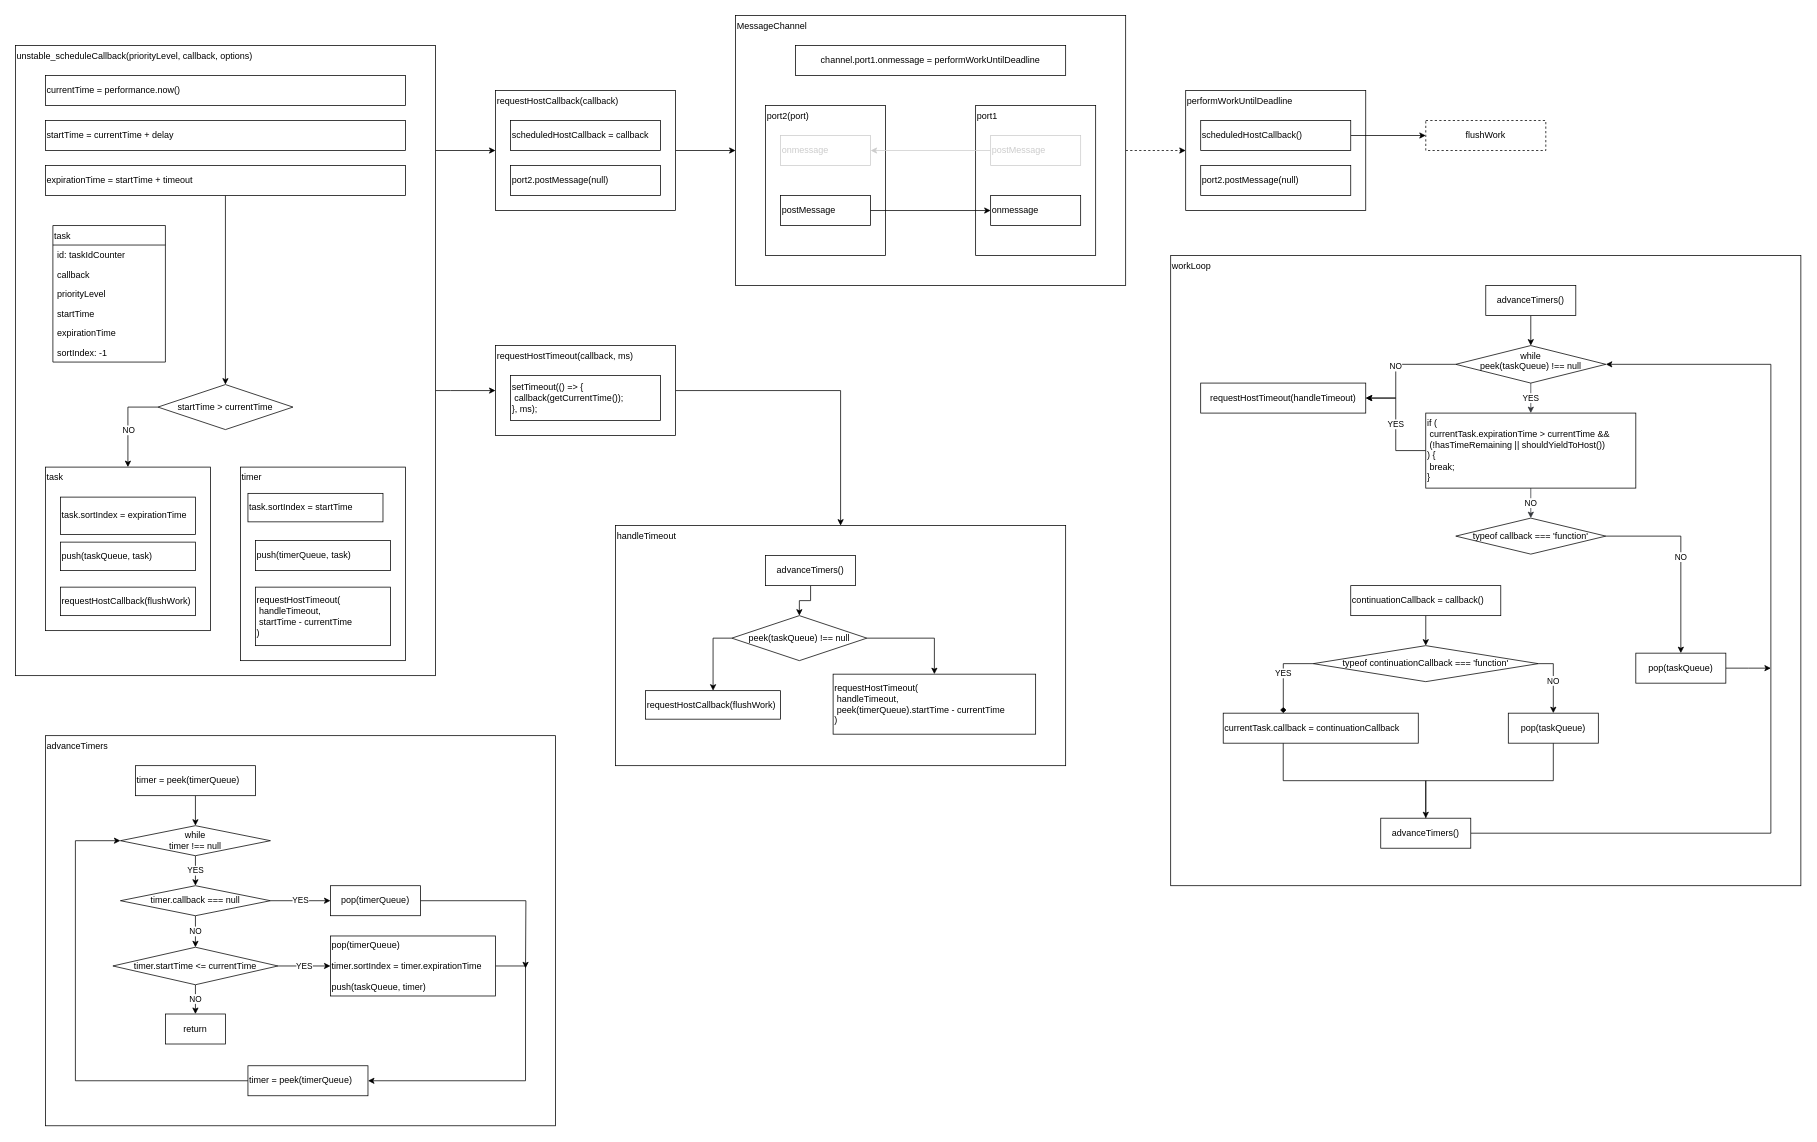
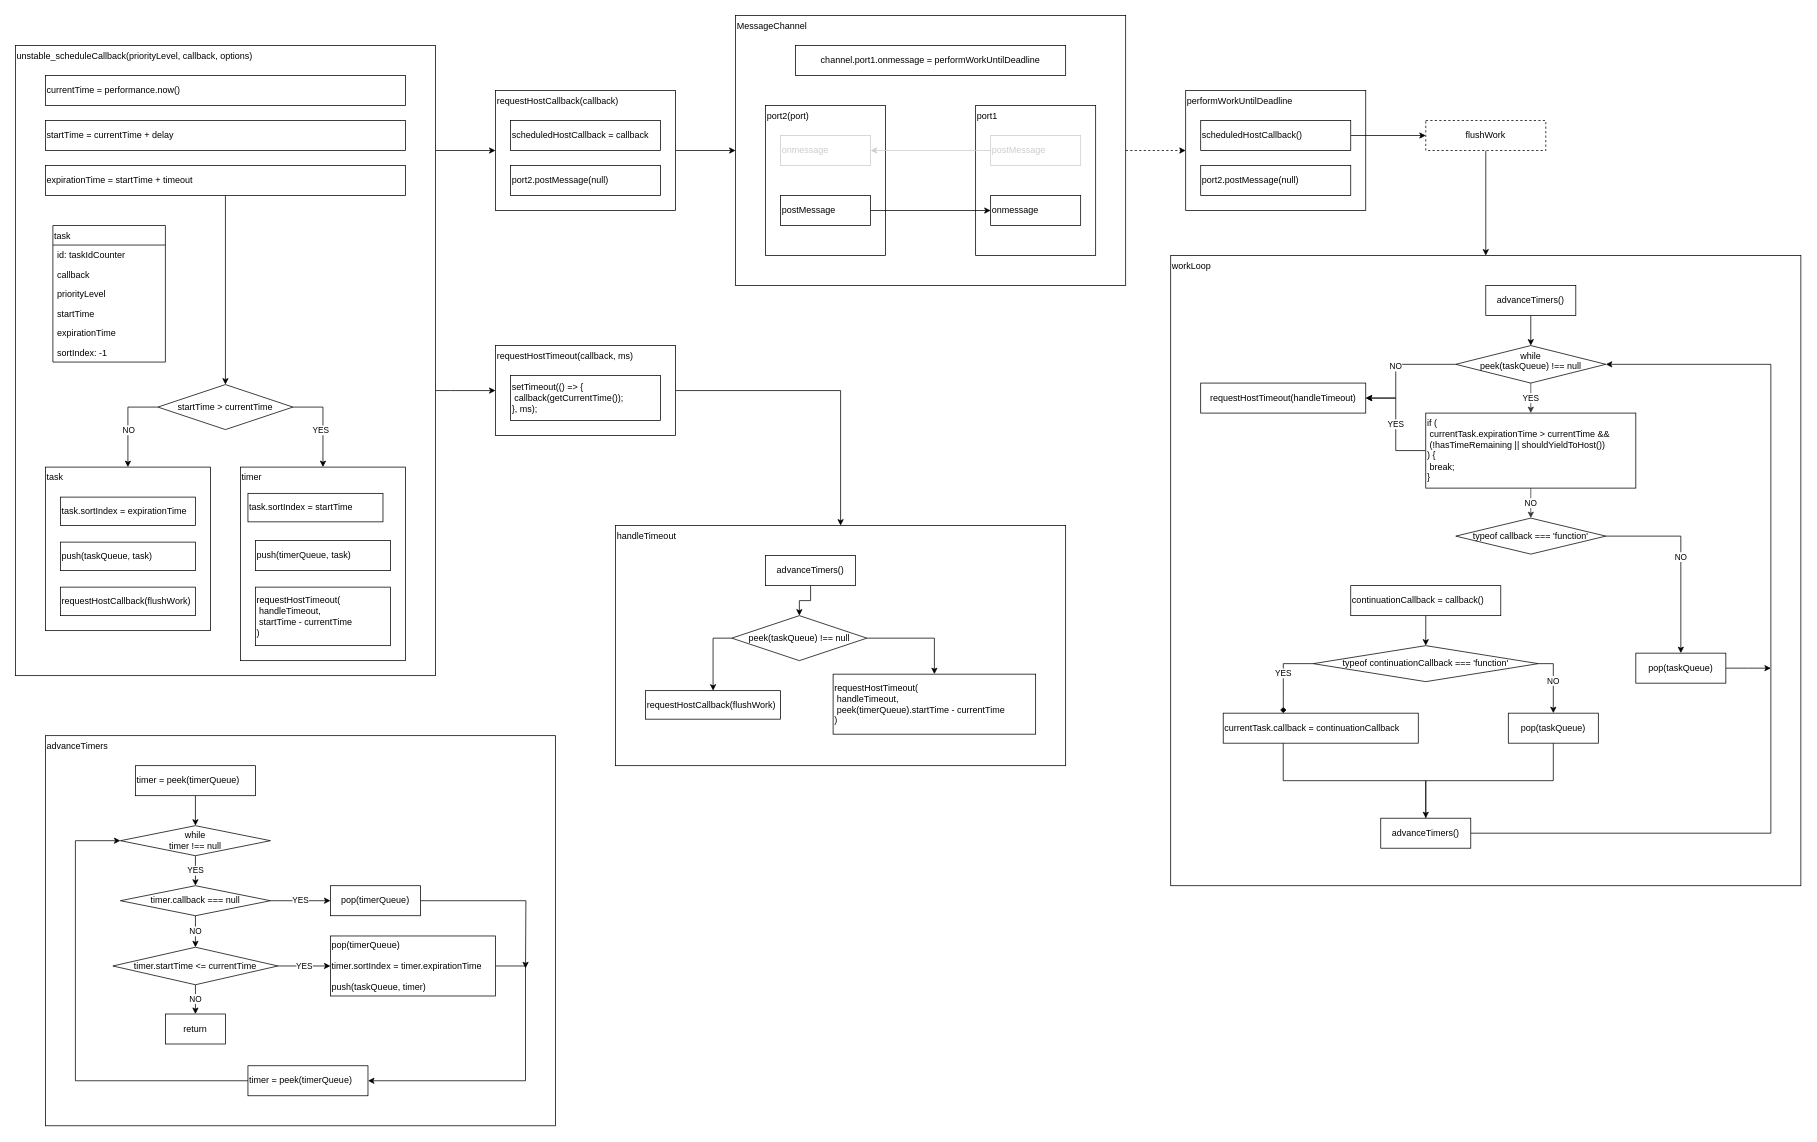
edge "flushWork" -> "workLoop": added
edge "startTime > currentTime" -> "timer": added, label "YES"
node "task.sortIndex = expirationTime": size 135x38 -> 135x29
